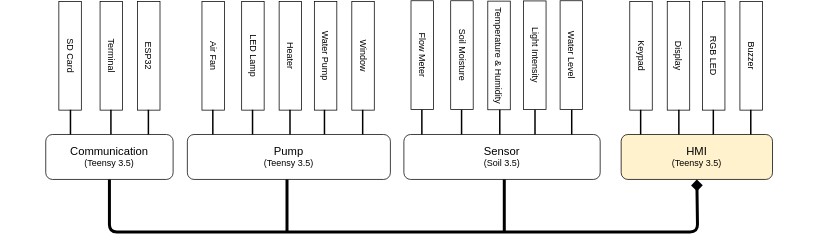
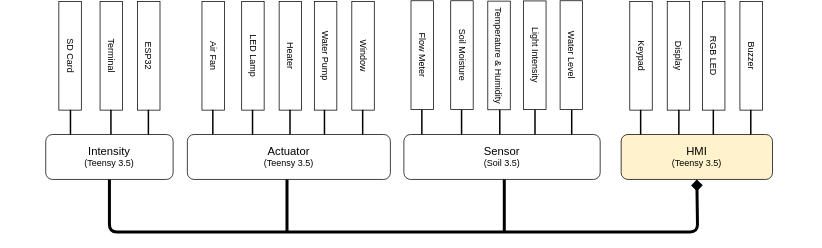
node "Communication (Teensy 3.5)": label "Communication (Teensy 3.5)" -> "Intensity (Teensy 3.5)"
node "Pump (Teensy 3.5)": label "Pump (Teensy 3.5)" -> "Actuator (Teensy 3.5)"
